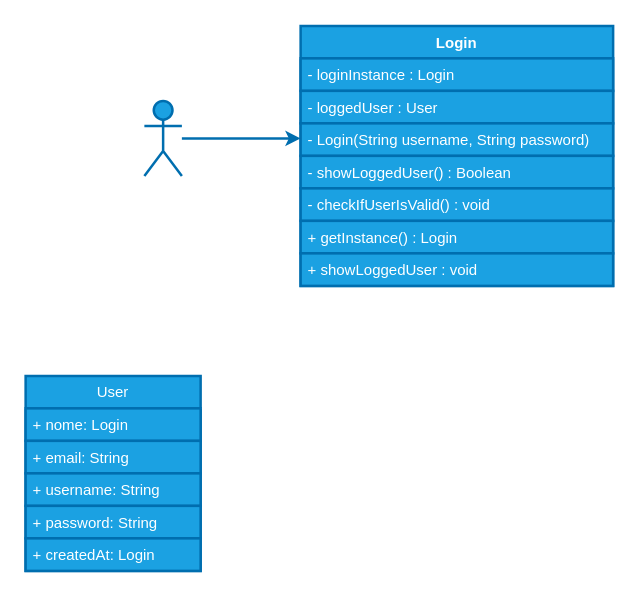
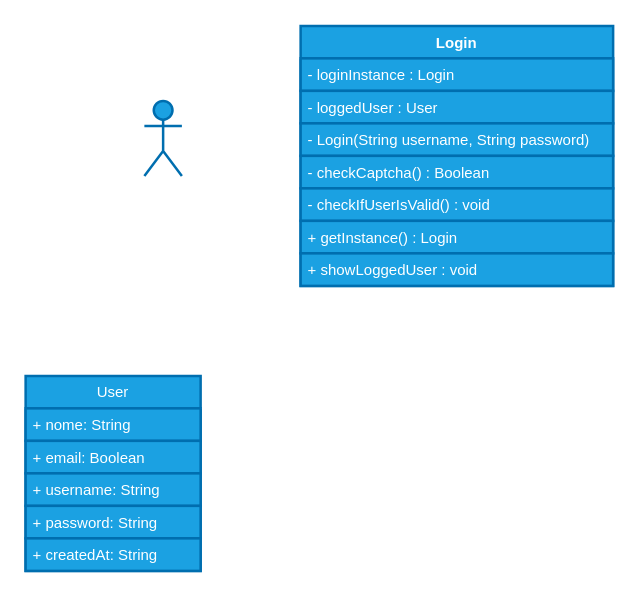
edge "Client" -> "Login": removed
node "- showLoggedUser() : Boolean": label "- showLoggedUser() : Boolean" -> "- checkCaptcha() : Boolean"
node "+ nome: Login": label "+ nome: Login" -> "+ nome: String"
node "+ email: String": label "+ email: String" -> "+ email: Boolean"
node "+ createdAt: Login": label "+ createdAt: Login" -> "+ createdAt: String"
